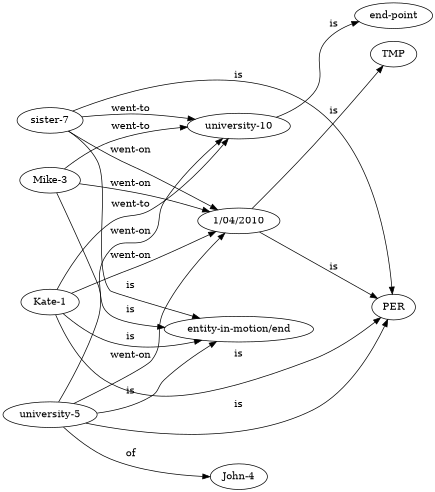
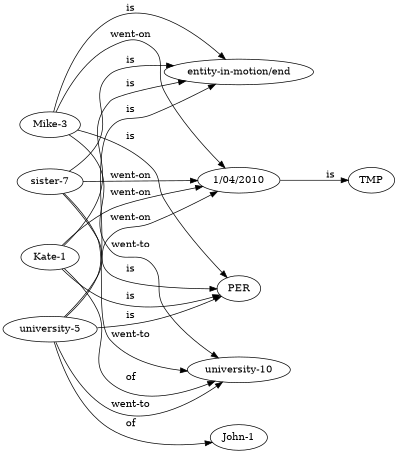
node "end-point": removed
edge "Kate-1" -> "university-10": label "went-to" -> "of"
edge "university-5" -> "university-10": label "went-on" -> "went-to"
edge "1/04/2010" -> "PER": now "Mike-3" -> "PER"
node "John-4": label "John-4" -> "John-1"
